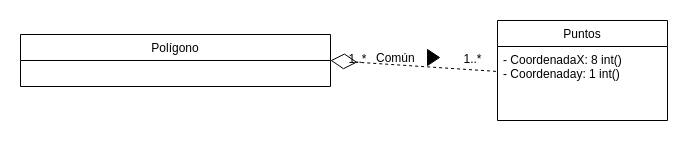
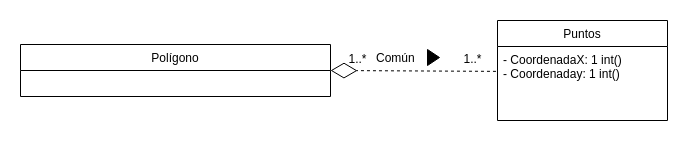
node "- CoordenadaX: 8 int() - Coordenaday: 1 int()": label "- CoordenadaX: 8 int() - Coordenaday: 1 int()" -> "- CoordenadaX: 1 int() - Coordenaday: 1 int()"
node "Polígono": moved (176, 61) -> (176, 71)
